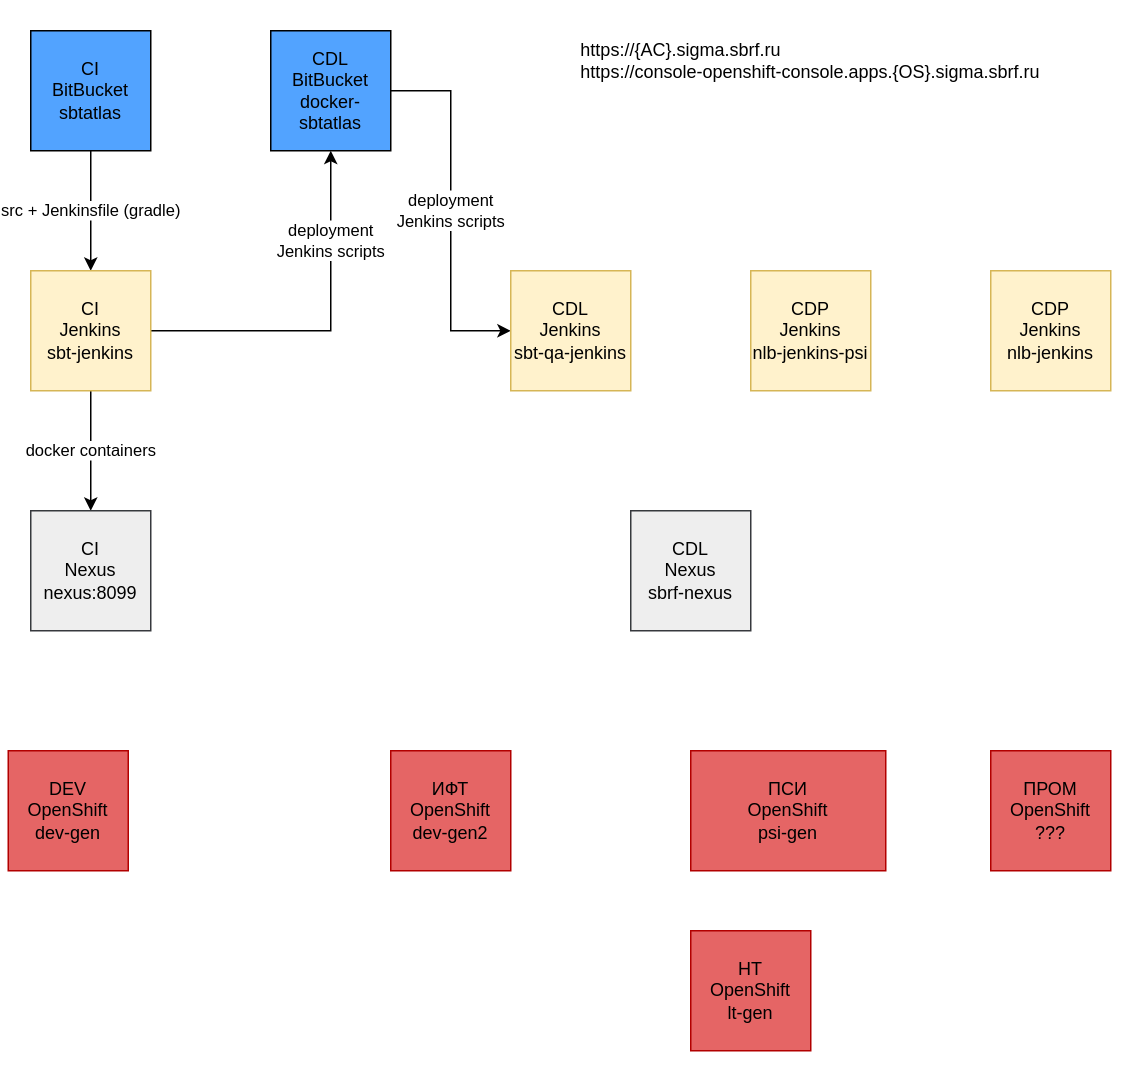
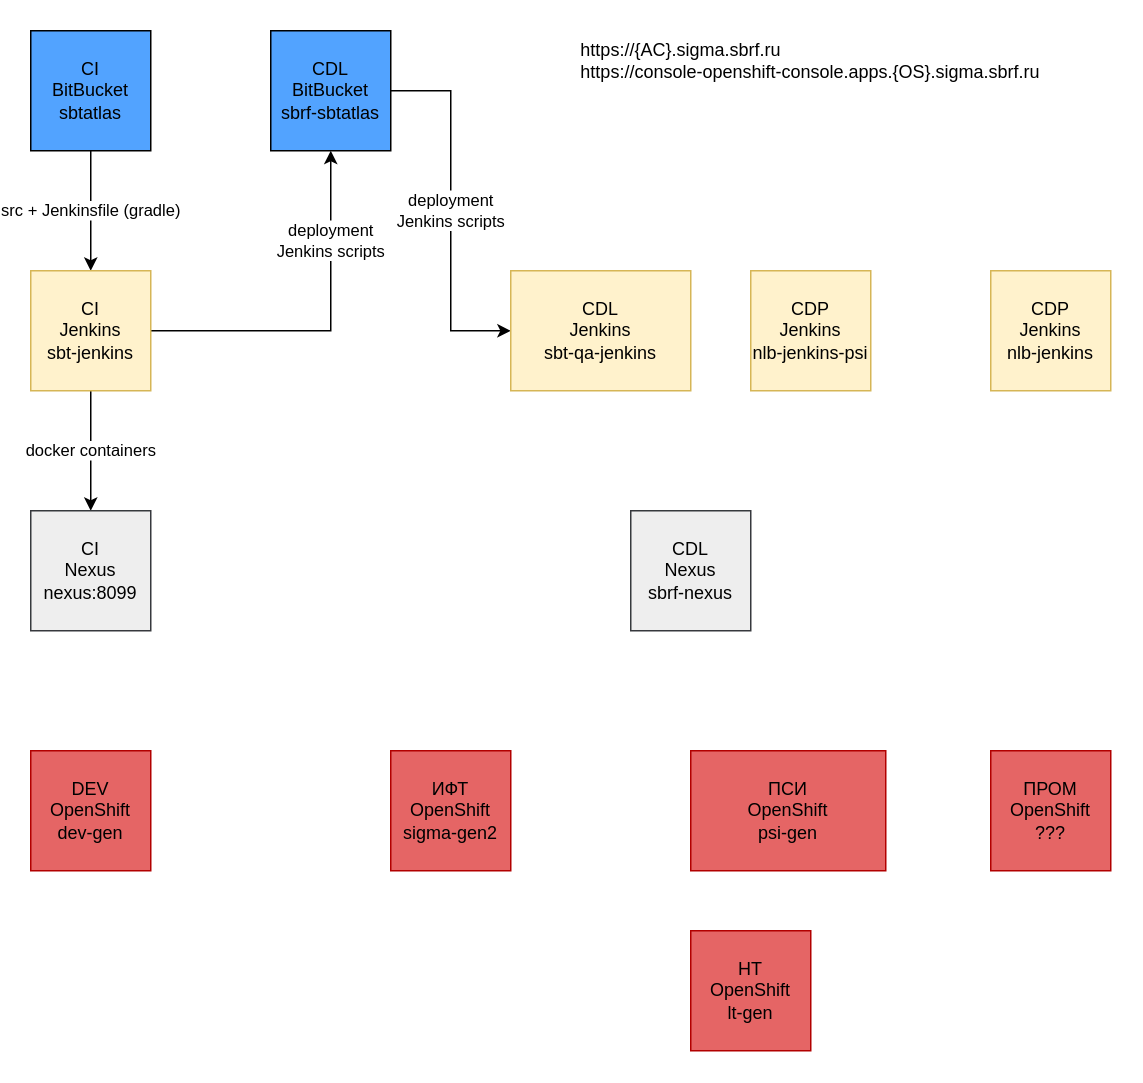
node "CDL BitBucket docker-sbtatlas": label "CDL BitBucket docker-sbtatlas" -> "CDL BitBucket sbrf-sbtatlas"
node "CDL Jenkins sbt-qa-jenkins": size 120x120 -> 180x120
node "DEV OpenShift dev-gen": moved (68, 811) -> (91, 811)
node "ИФТ OpenShift dev-gen2": label "ИФТ OpenShift dev-gen2" -> "ИФТ OpenShift sigma-gen2"
